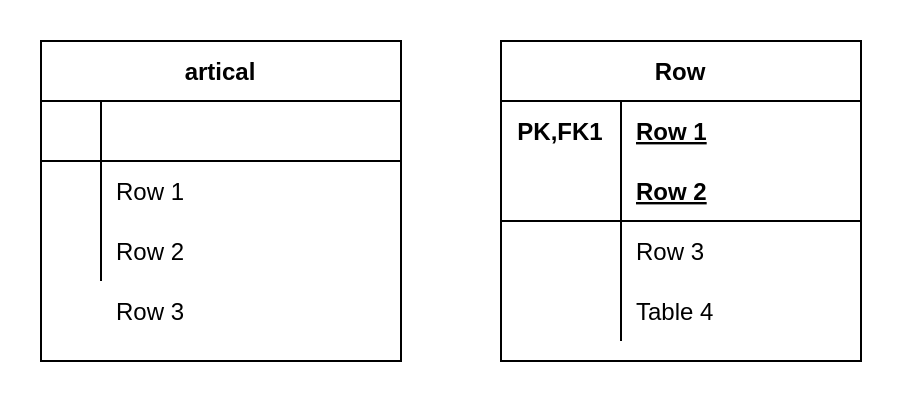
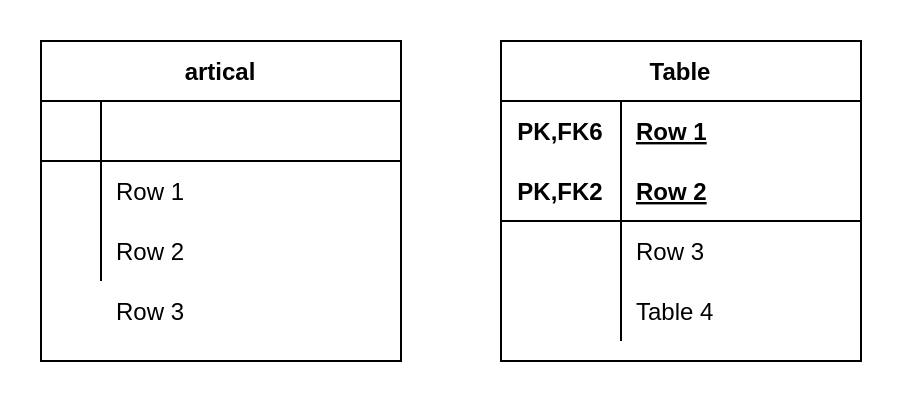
node "Row": label "Row" -> "Table"
node "PK,FK1": label "PK,FK1" -> "PK,FK6"
node "PK,FK2": added
